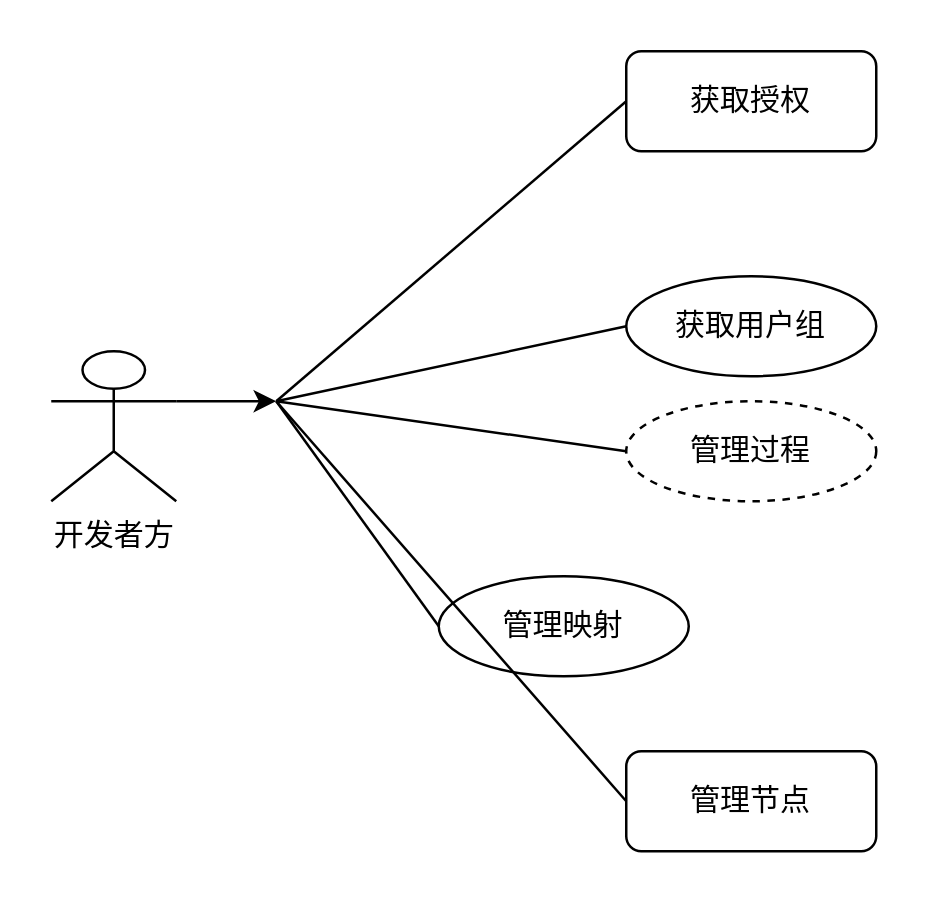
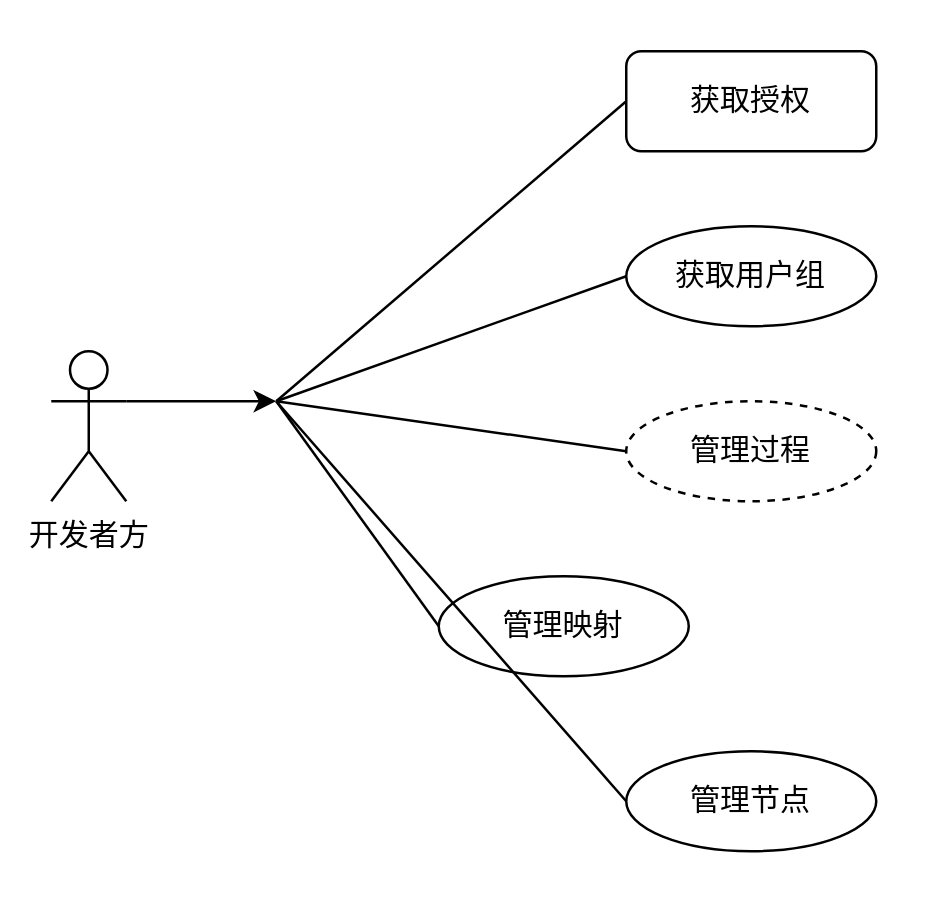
node "获取用户组": moved (751, 326) -> (751, 276)
node "开发者方": size 125x150 -> 75x150
node "管理节点": shape rounded rectangle -> ellipse
